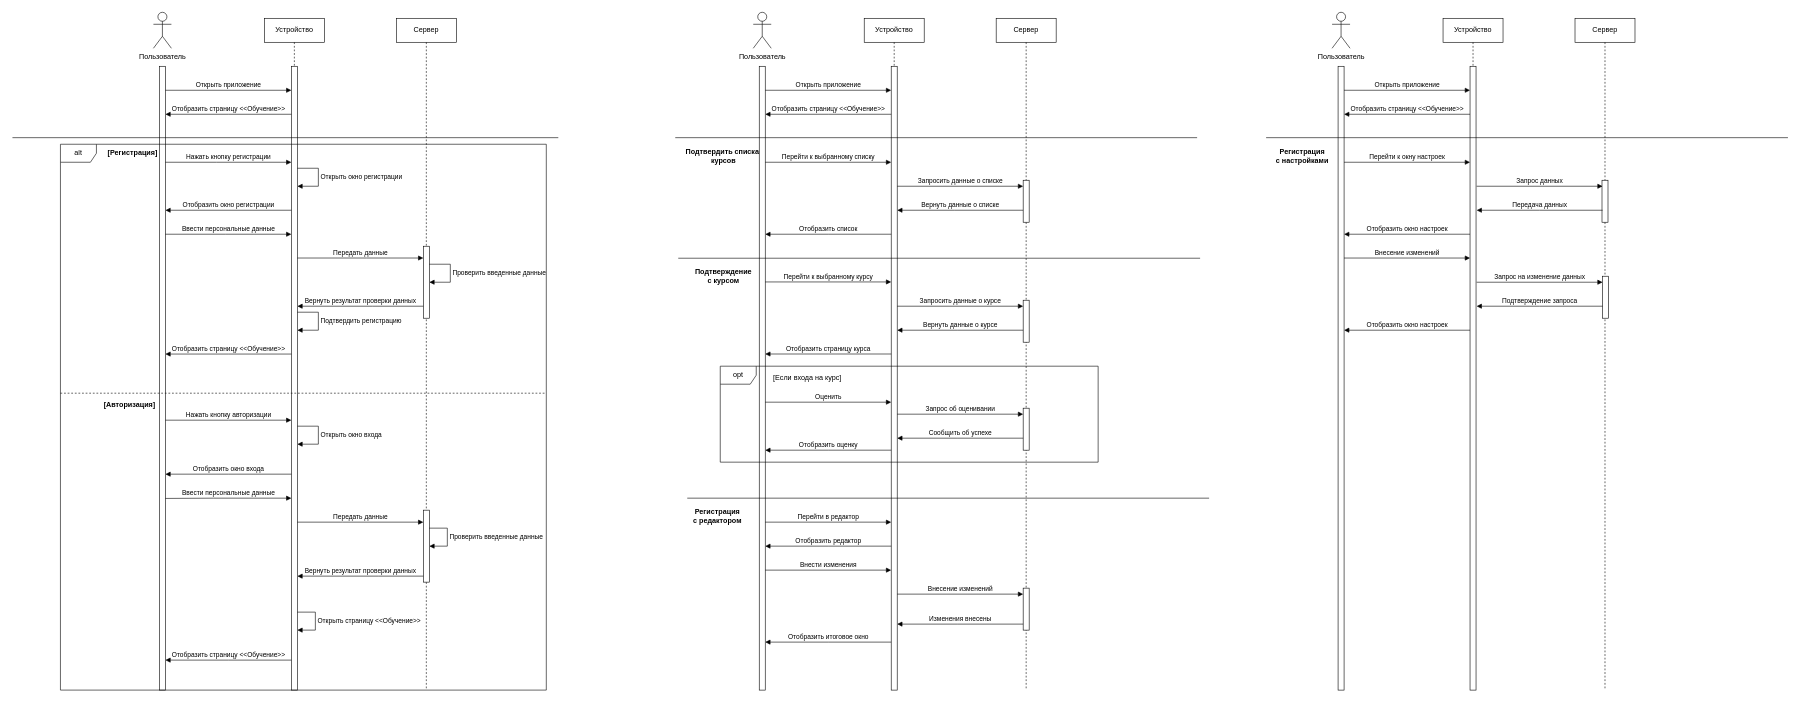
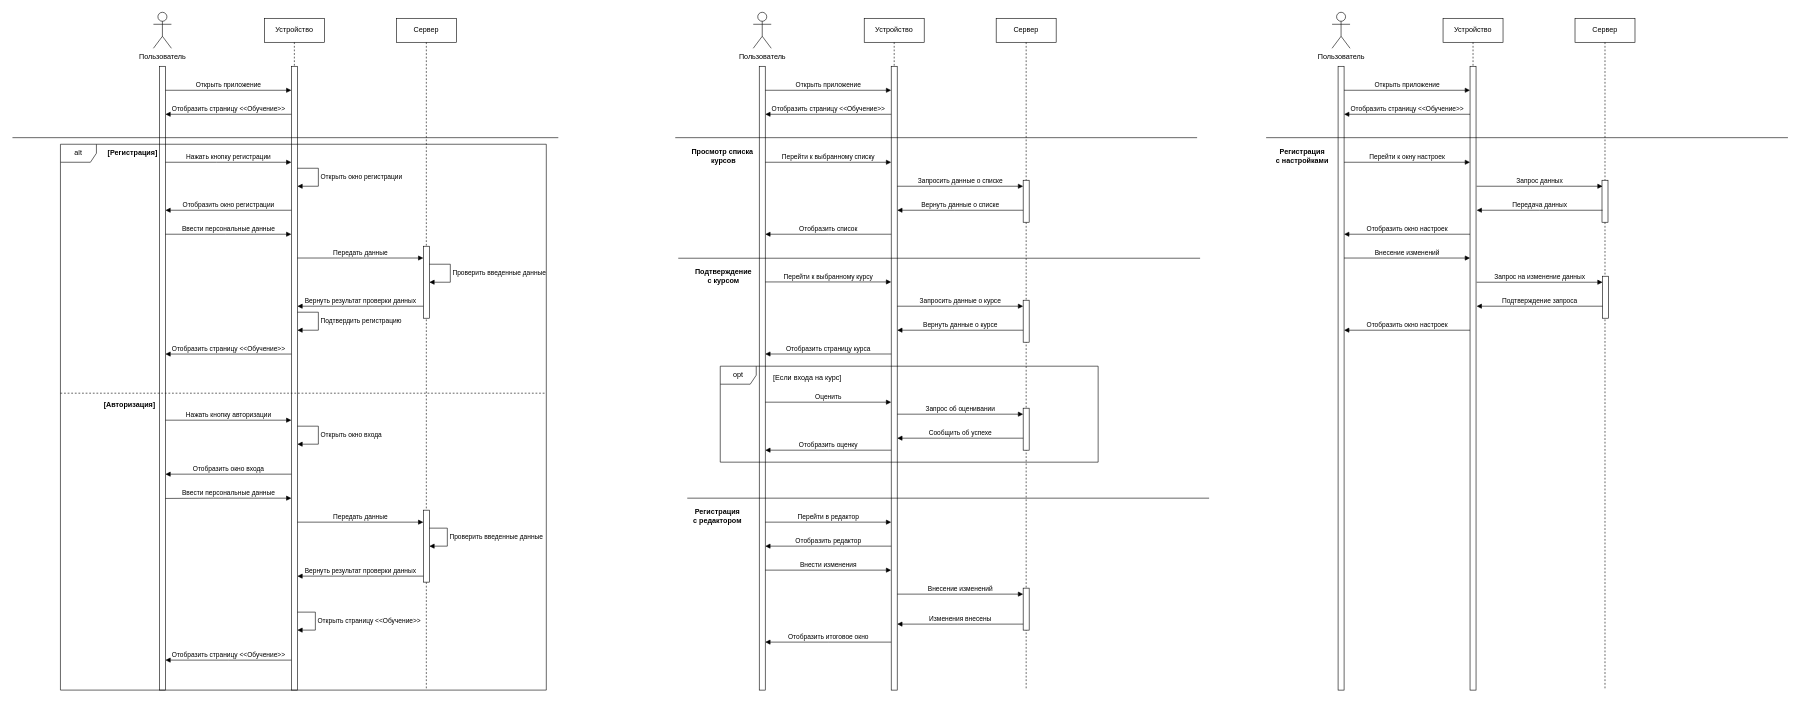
node "Подтвердить списка курсов": label "Подтвердить списка курсов" -> "Просмотр списка курсов"
